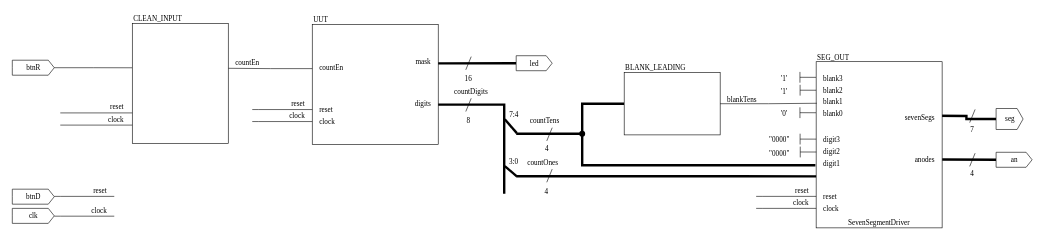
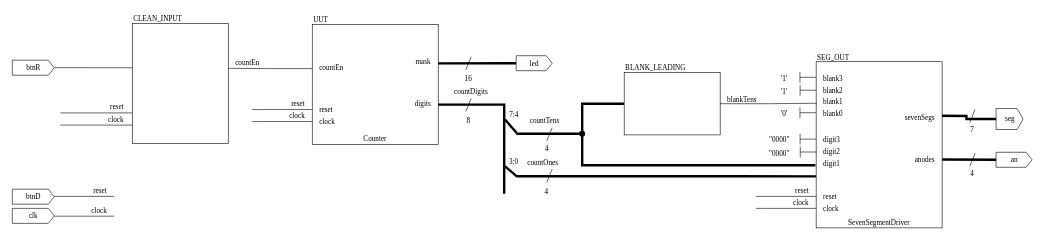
node "Counter": added
